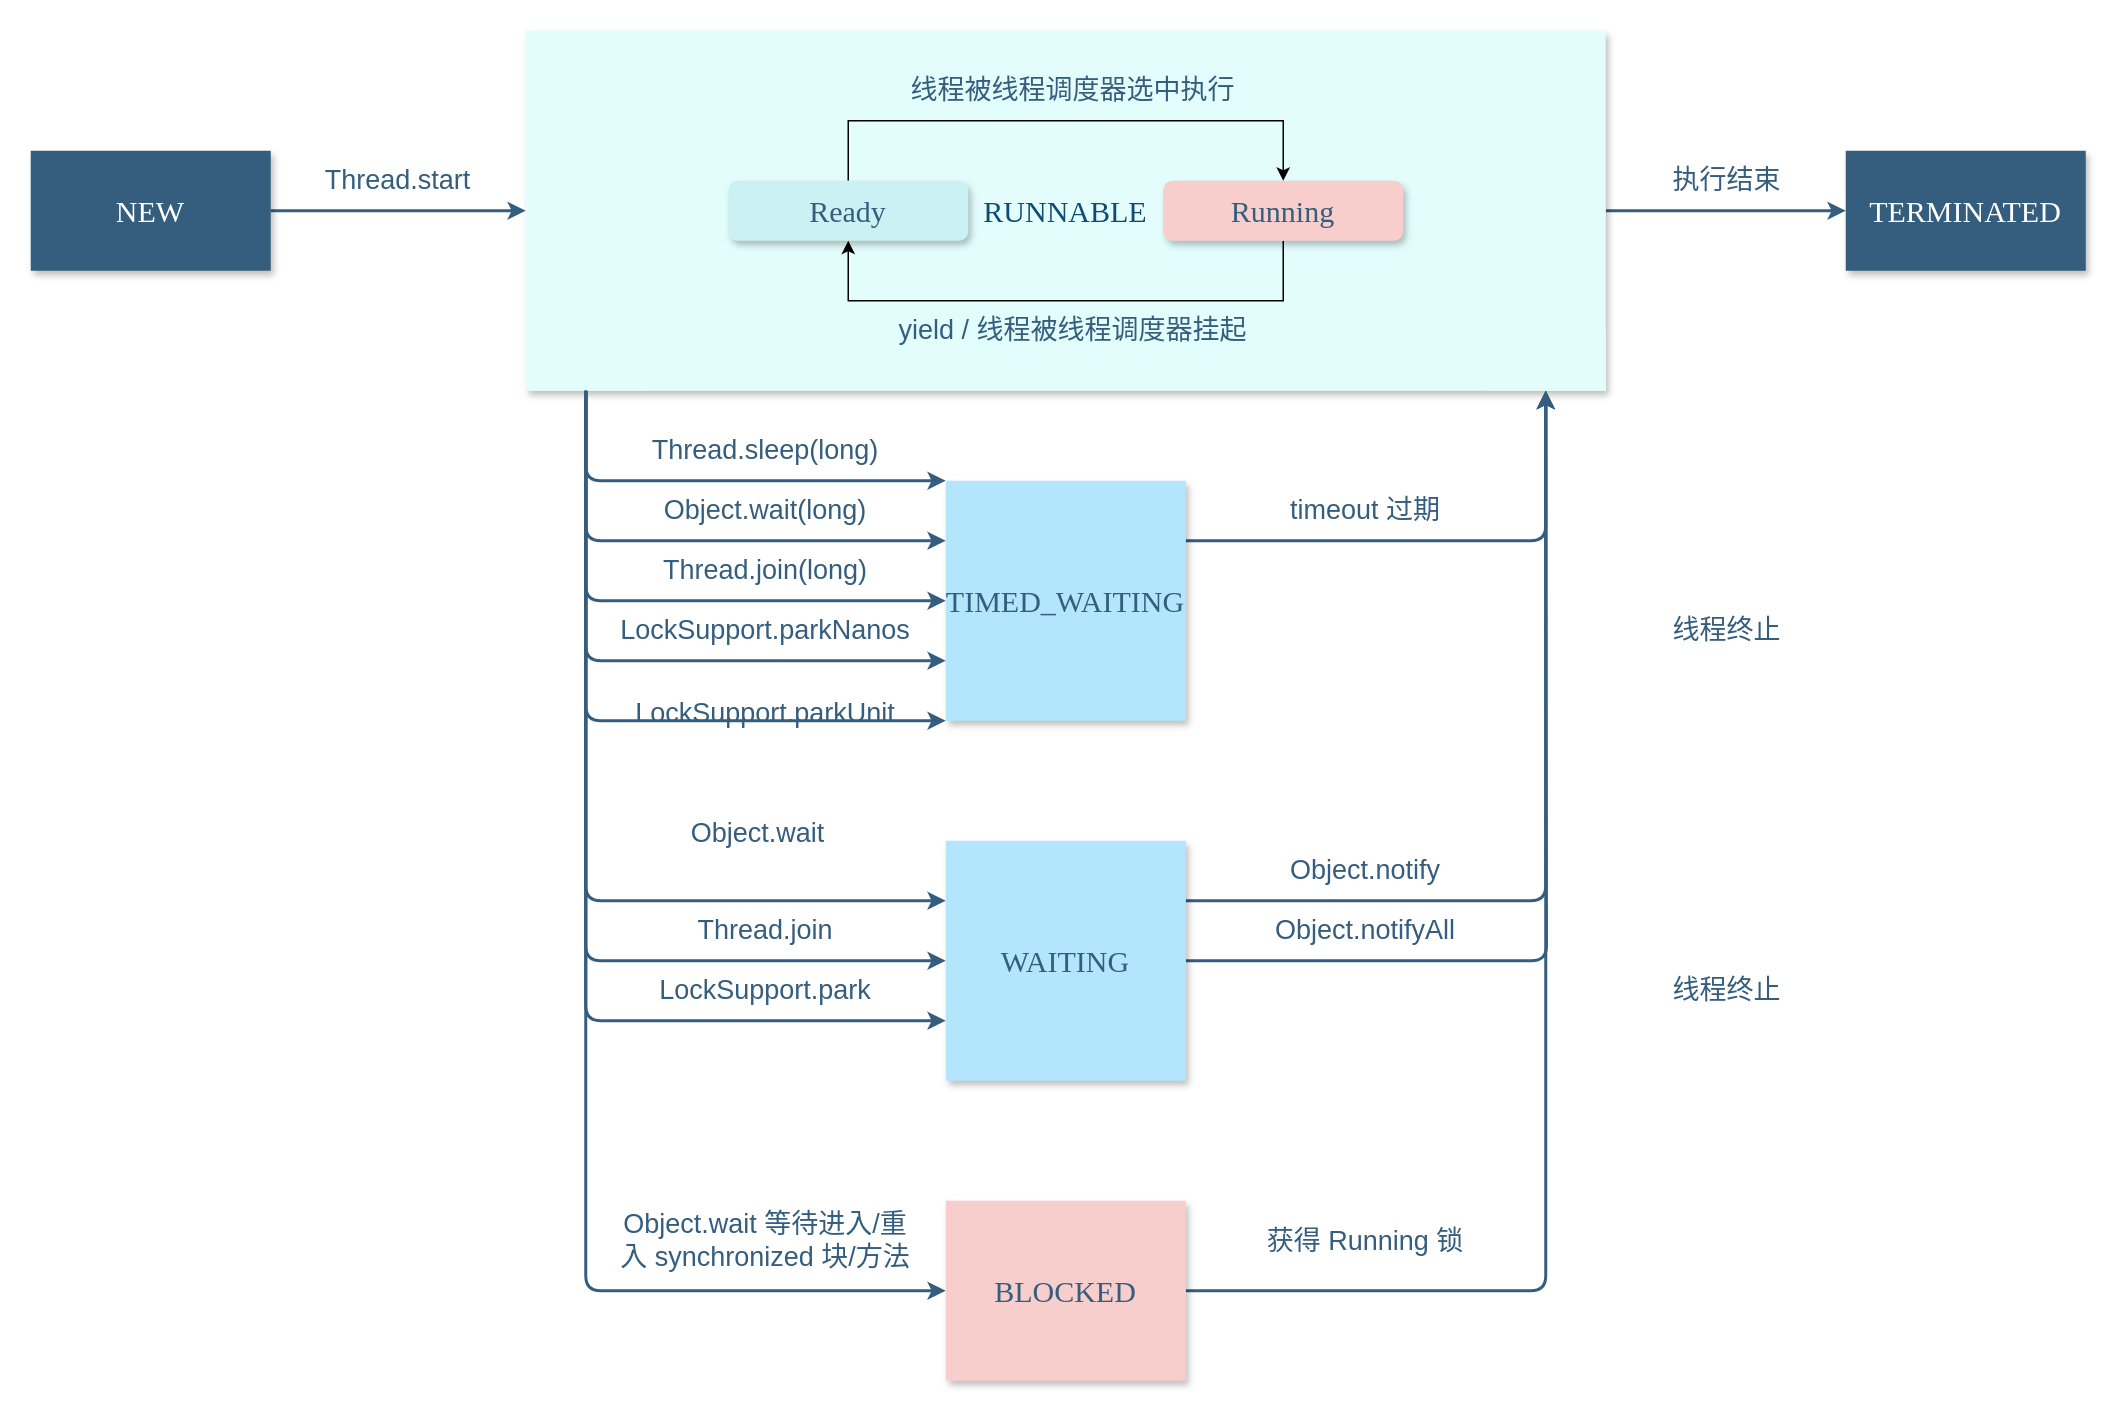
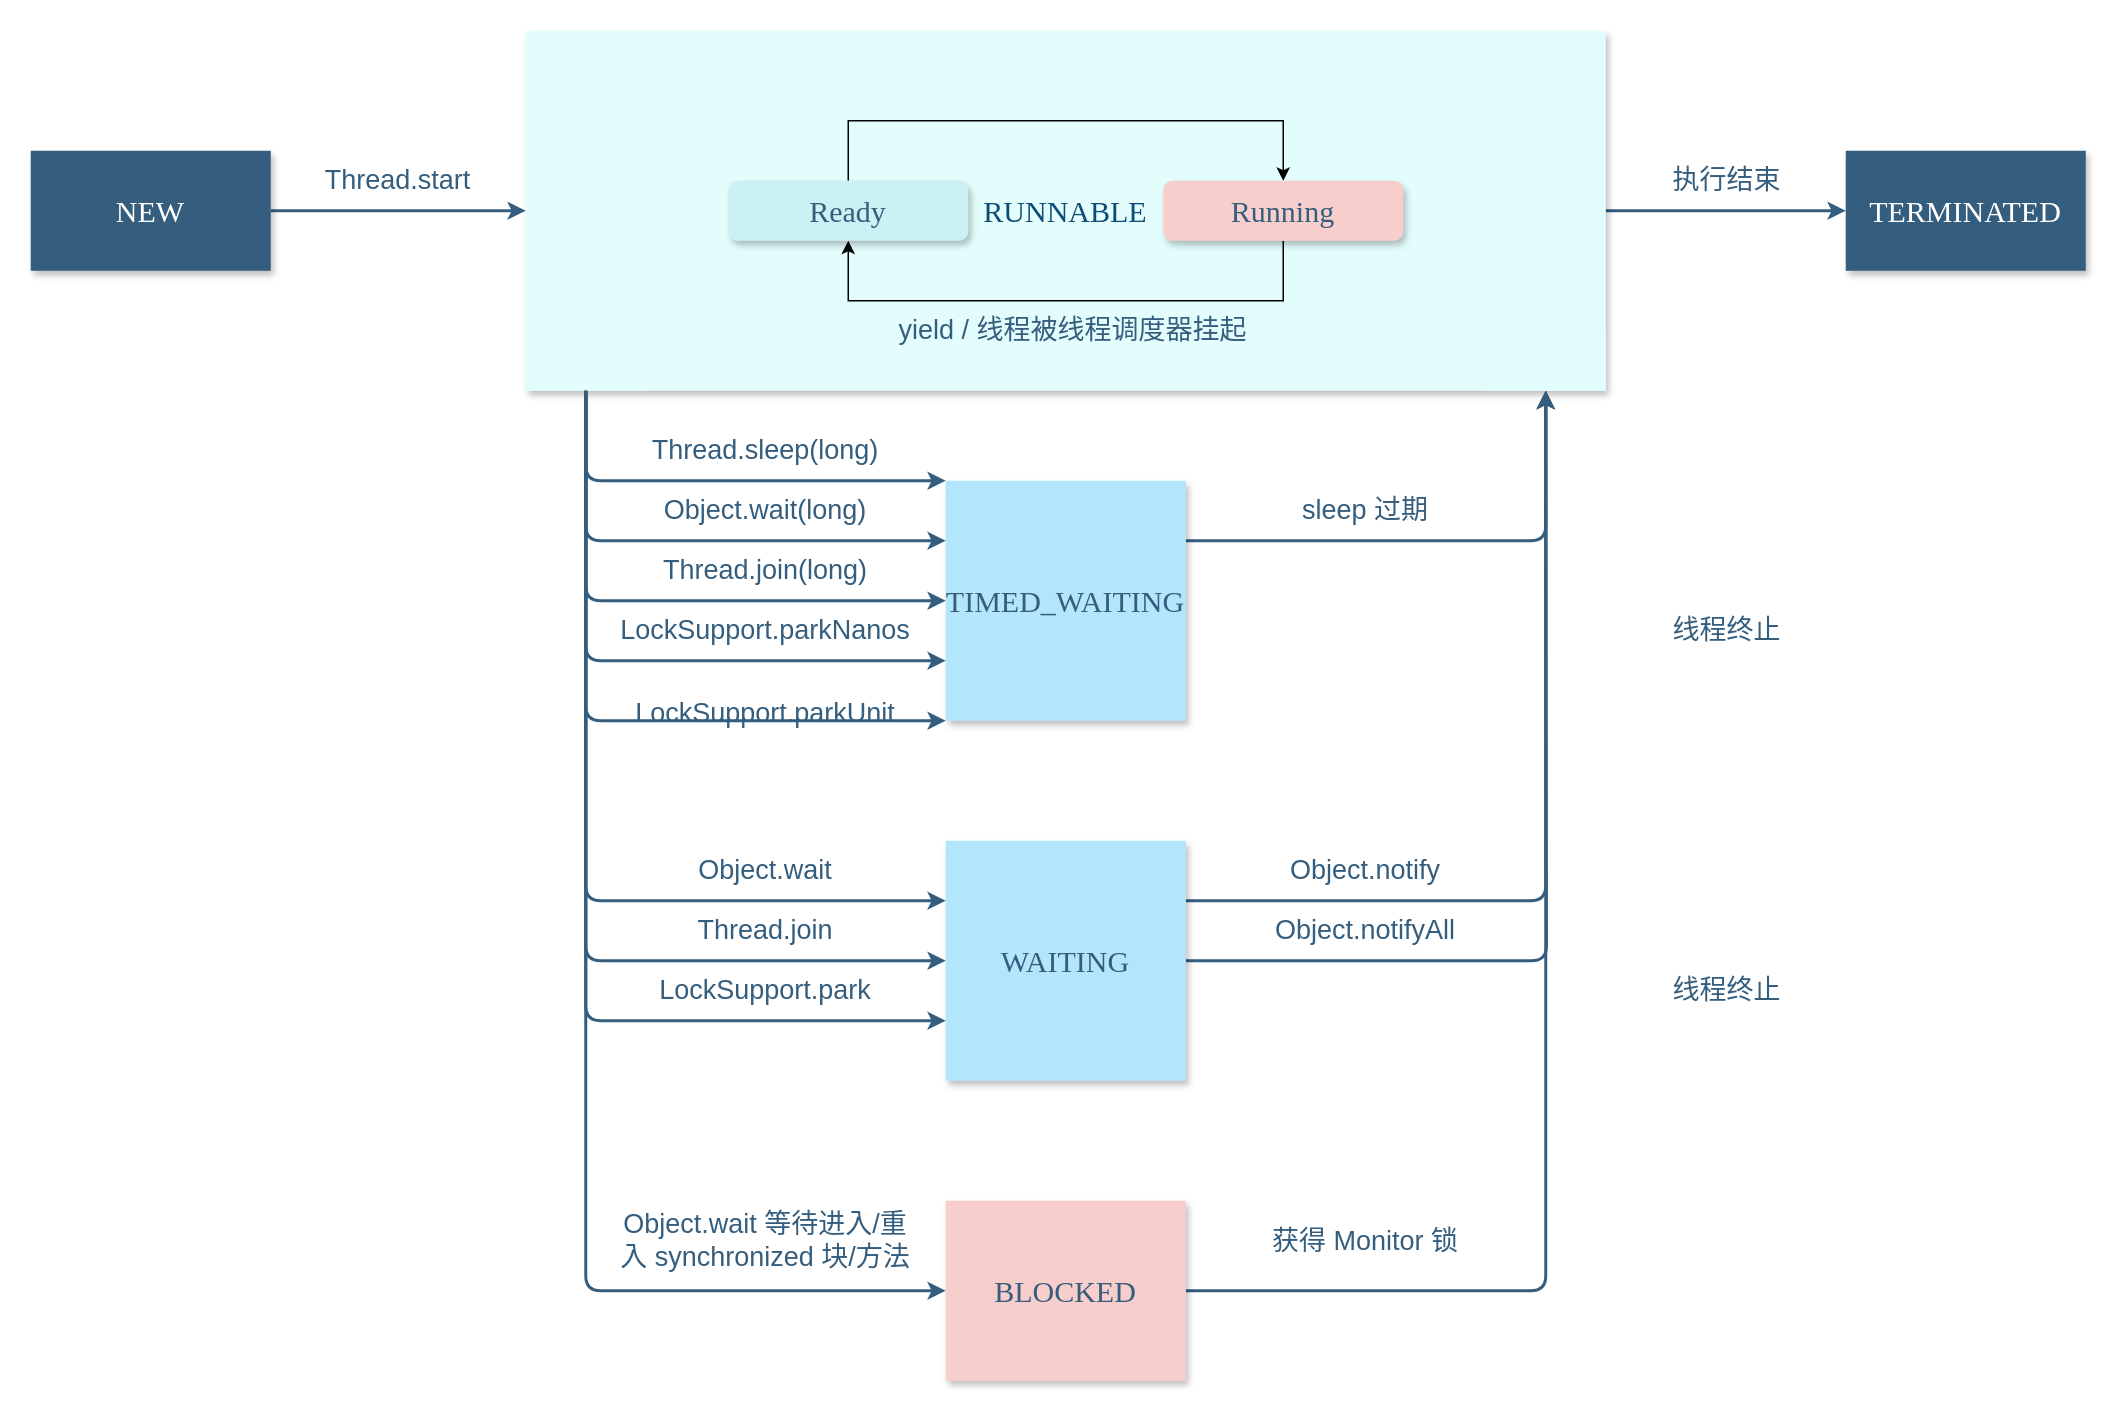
node "线程被线程调度器选中执行": removed
node "timeout 过期": label "timeout 过期" -> "sleep 过期"
node "Object.wait": moved (758, 833) -> (766, 871)
node "获得 Running 锁": label "获得 Running 锁" -> "获得 Monitor 锁"
